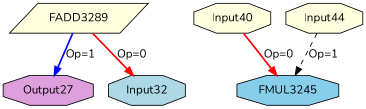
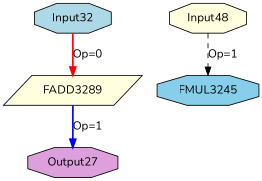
node "Input40": removed
node "Input44": label "Input44" -> "Input48"
edge "FADD3289" -> "Input32": reversed
